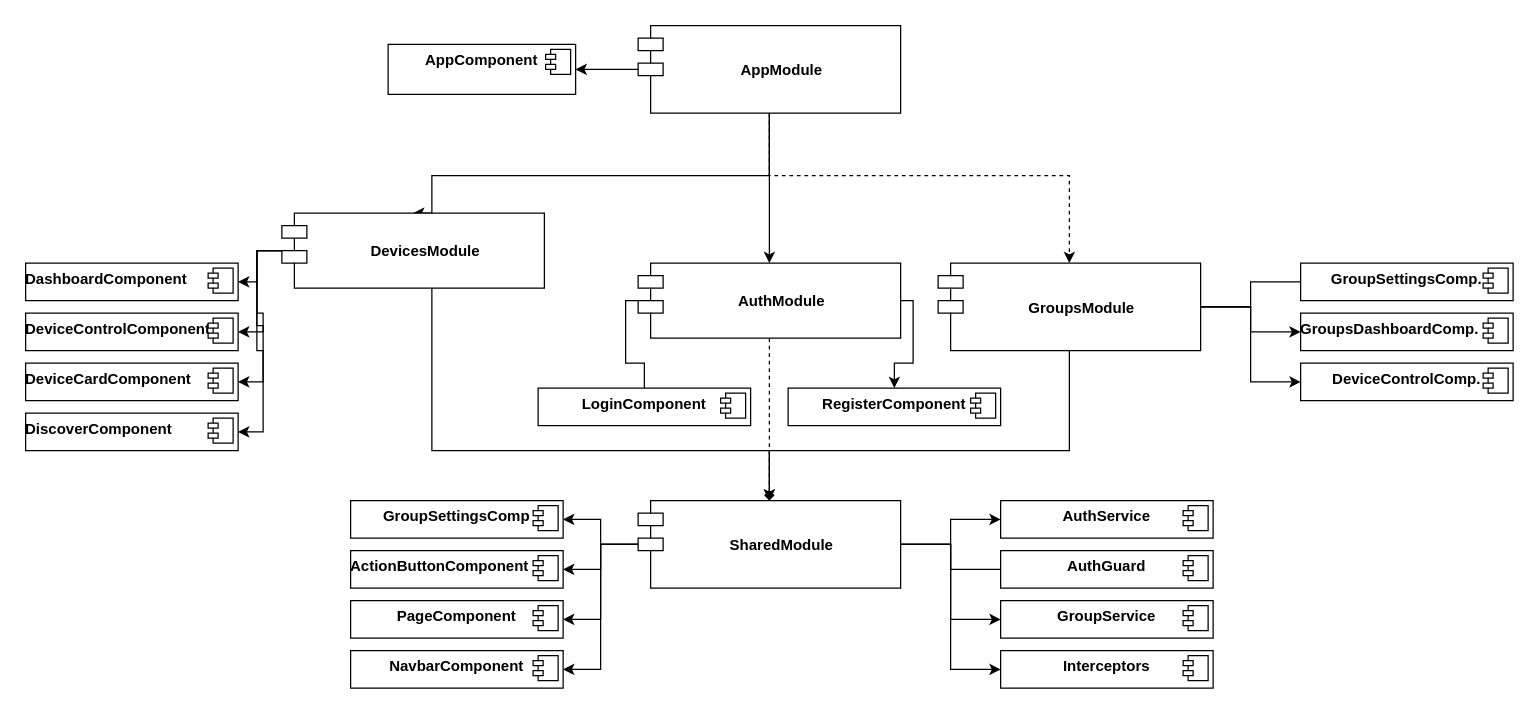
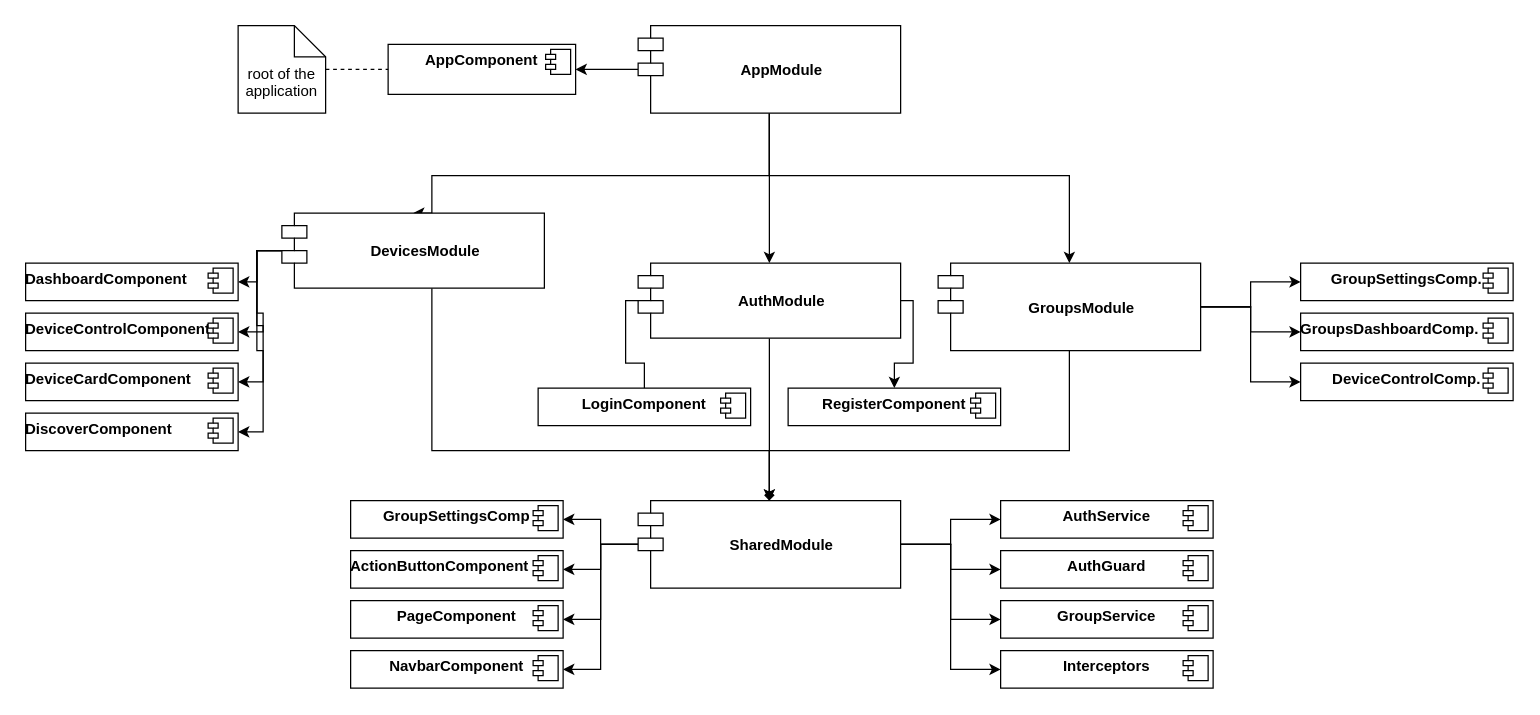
node "root of the application": added
edge "root of the application" -- "AppComponent": added
edge "AppModule" -> "GroupsModule": style dashed -> solid
edge "GroupSettingsComp." -- "GroupsModule": arrowhead none -> classic
edge "AuthModule" -> "SharedModule": style dashed -> solid
edge "SharedModule" -- "AuthGuard": arrowhead none -> classic
